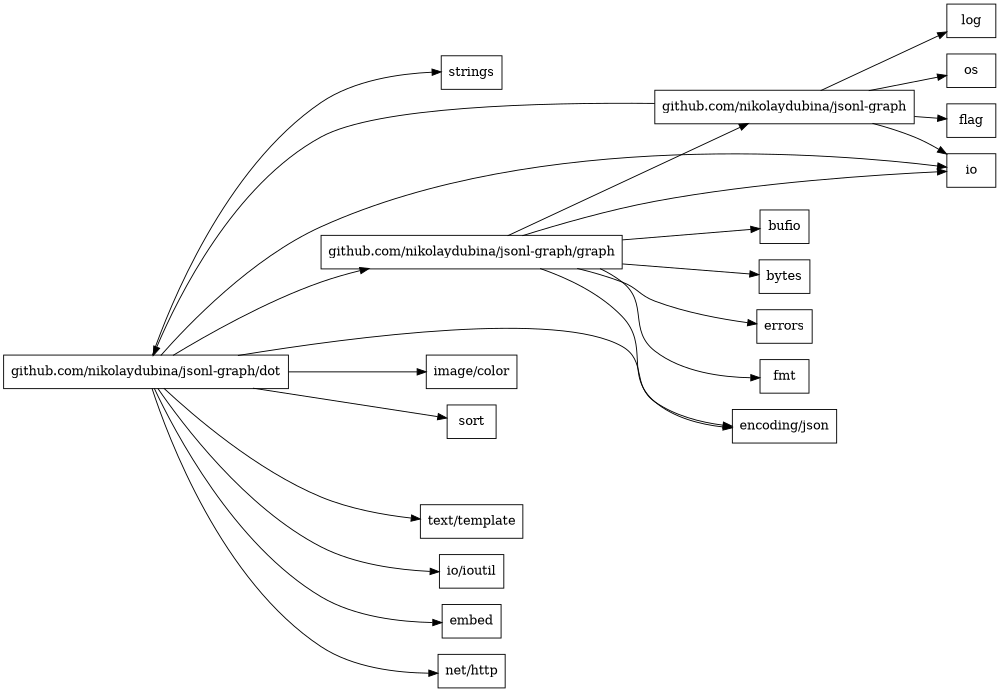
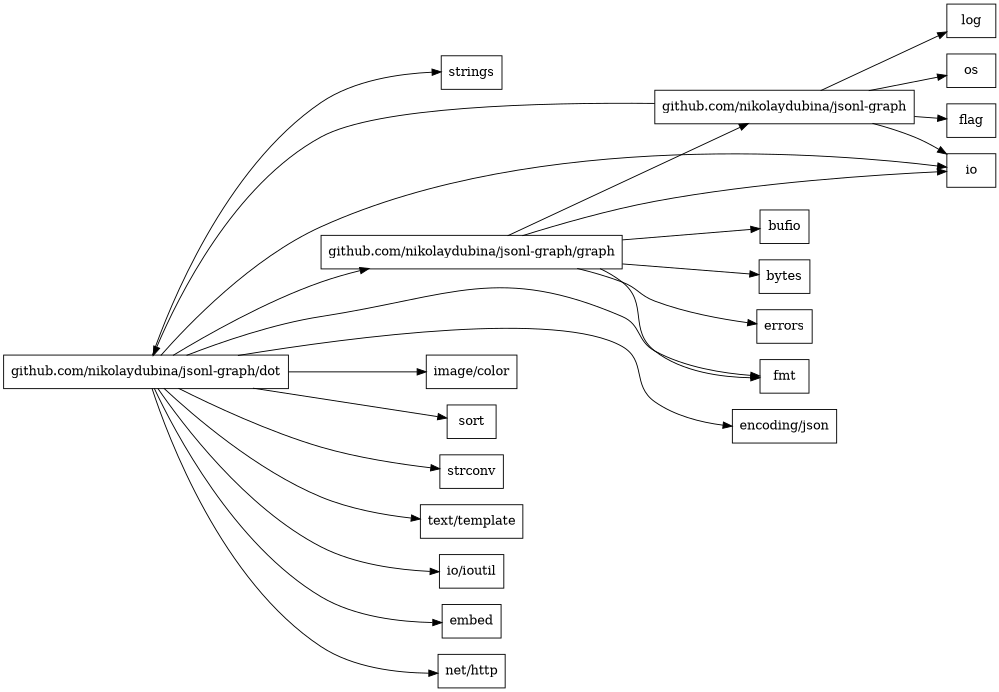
edge "github.com/nikolaydubina/jsonl-graph/dot" -> "fmt": added
edge "github.com/nikolaydubina/jsonl-graph/graph" -> "encoding/json": removed
node "strconv": added
